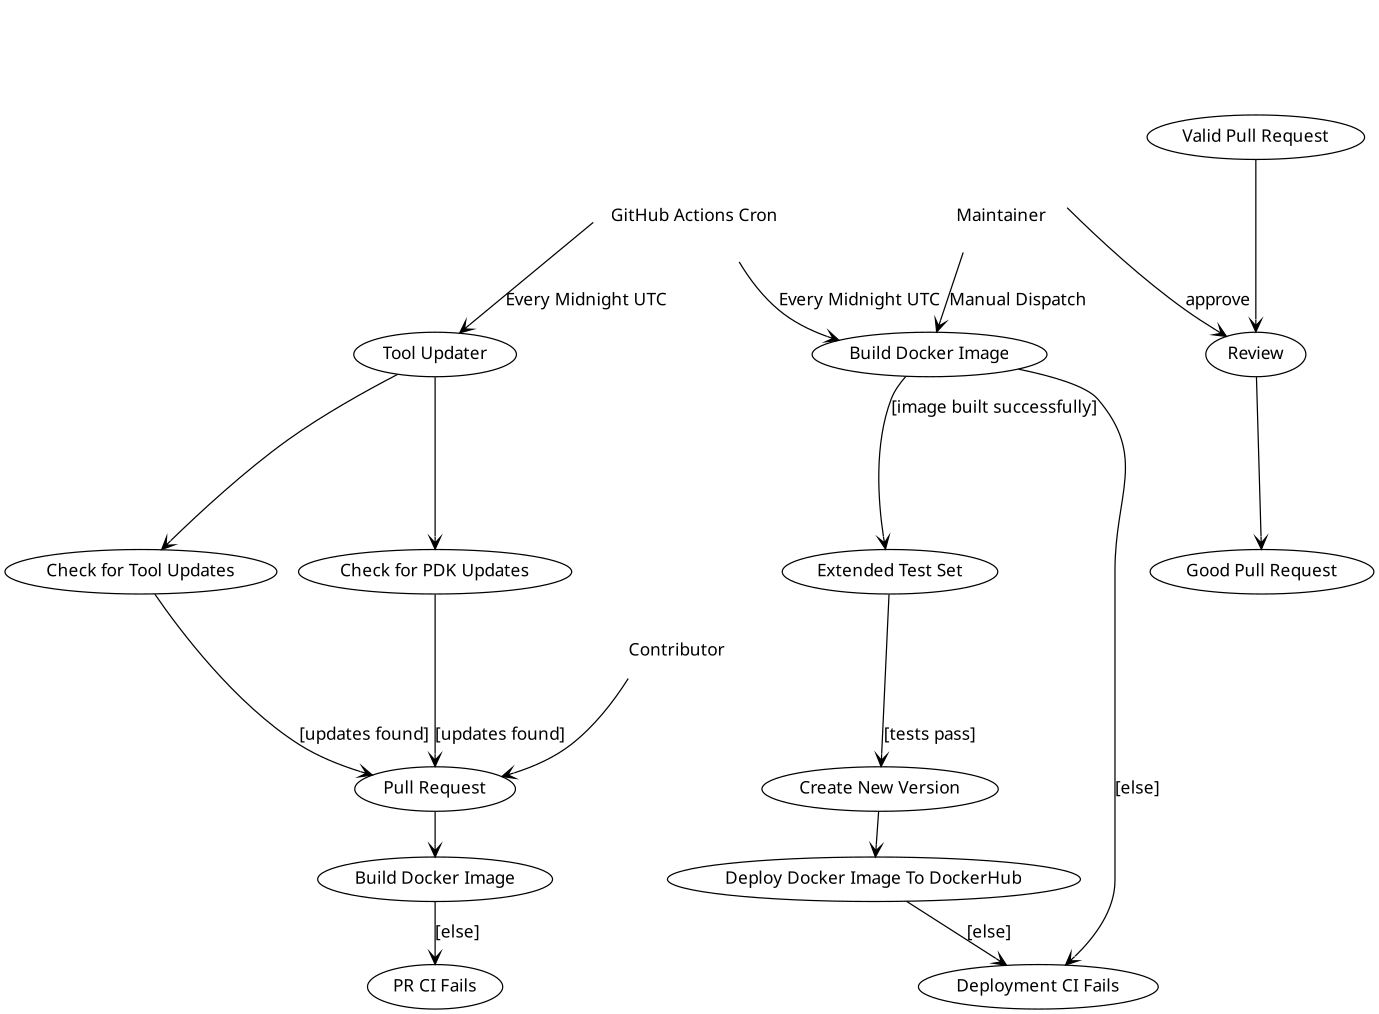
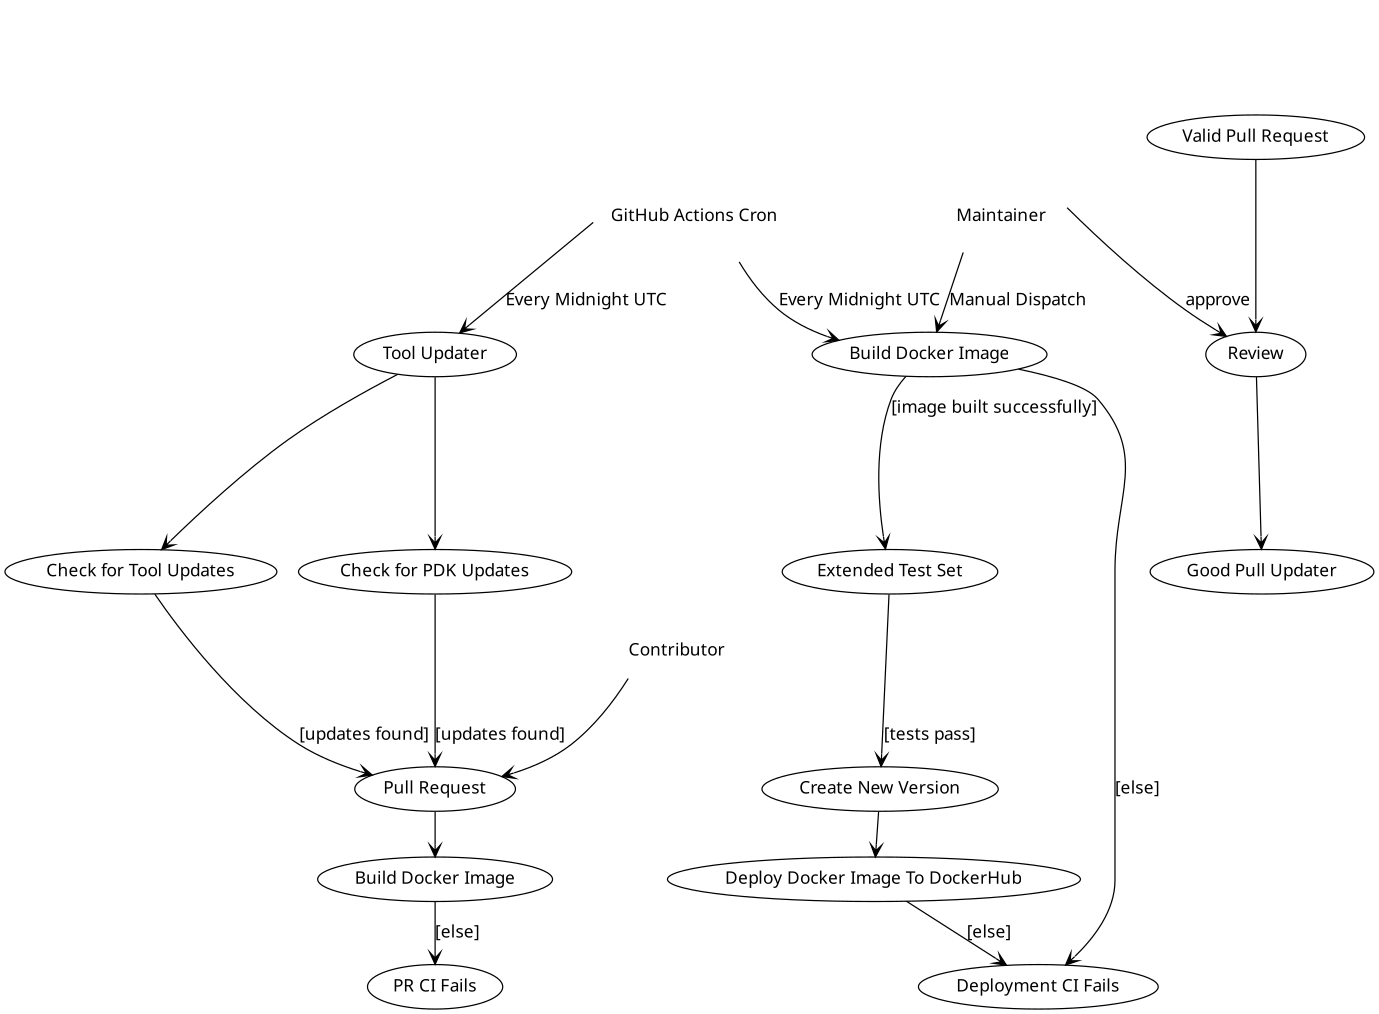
node "Good Pull Request": label "Good Pull Request" -> "Good Pull Updater"
